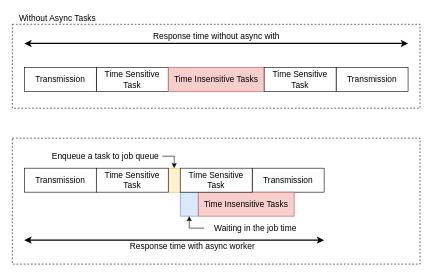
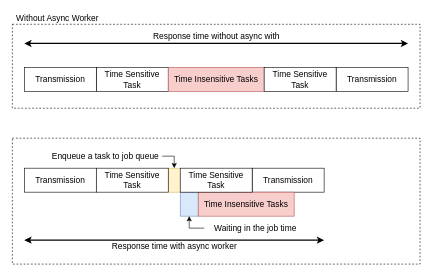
node "Without Async Tasks": label "Without Async Tasks" -> "Without Async Worker"
node "Response time with async worker": moved (192, 246) -> (174, 246)
